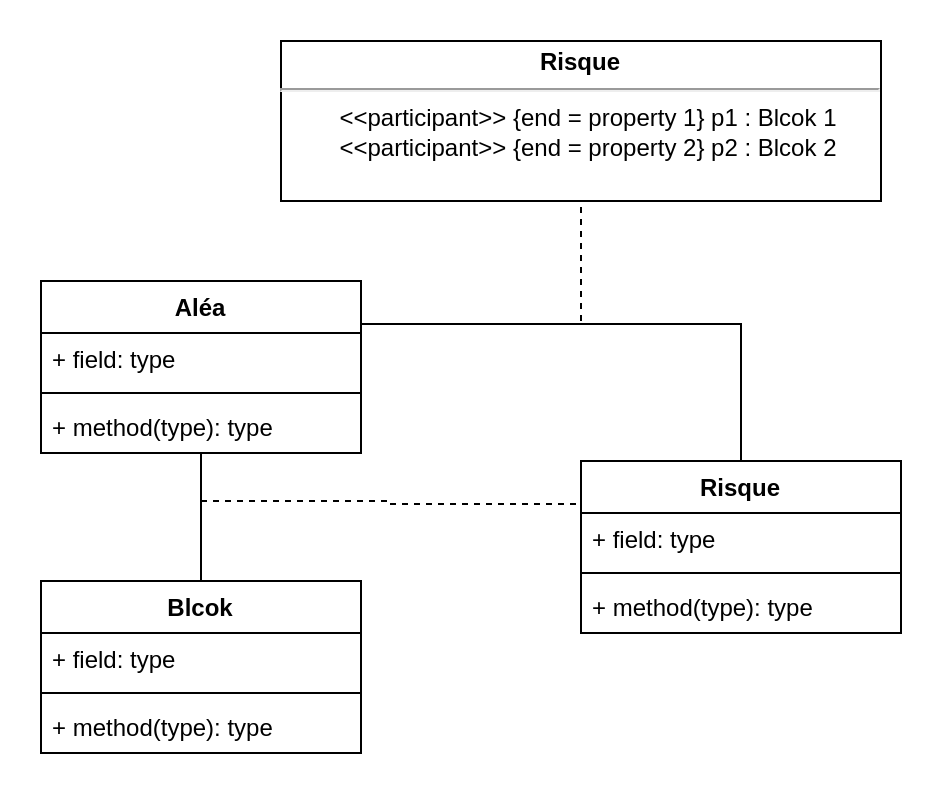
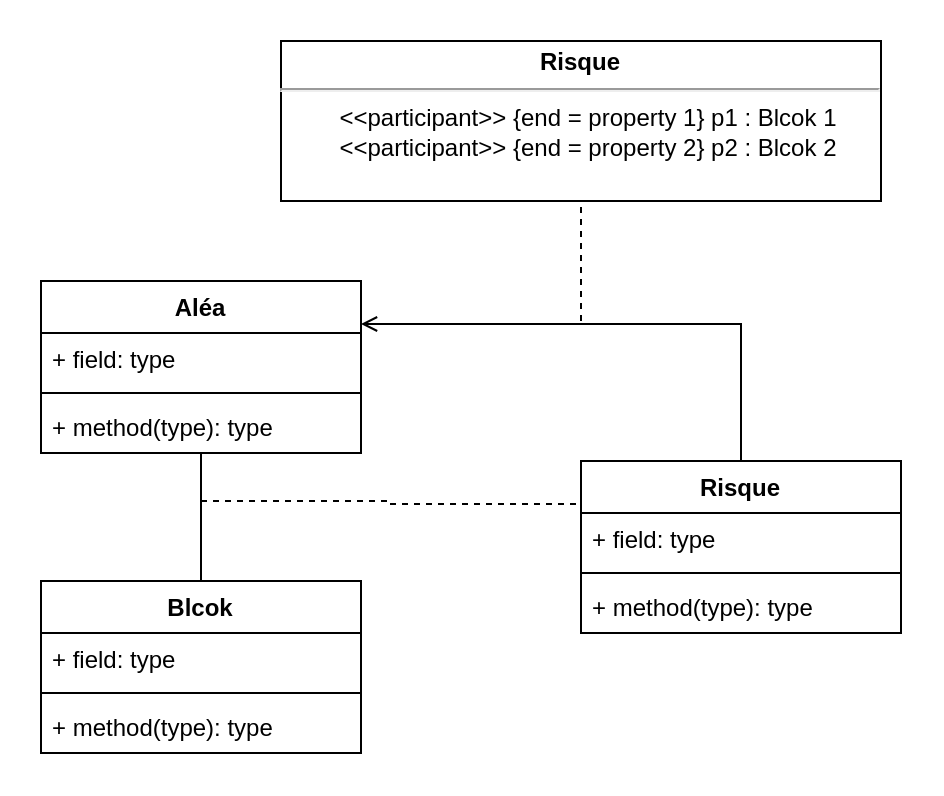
edge "Aléa" -- "Risque": arrowhead none -> open
